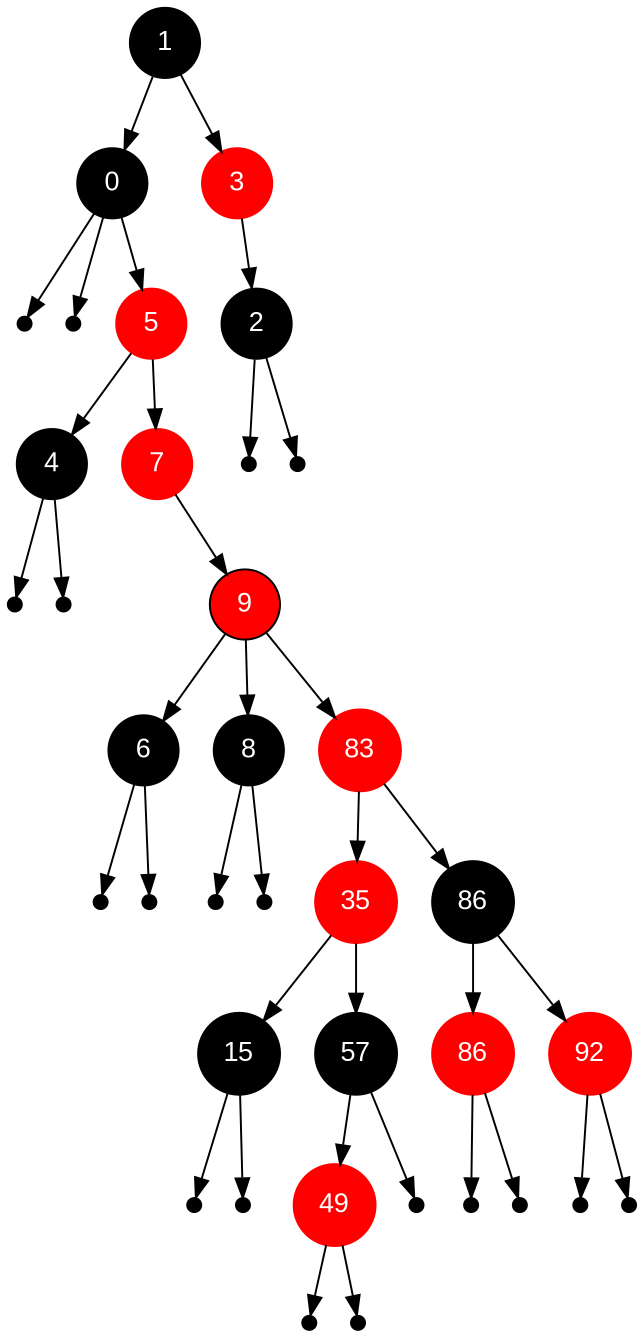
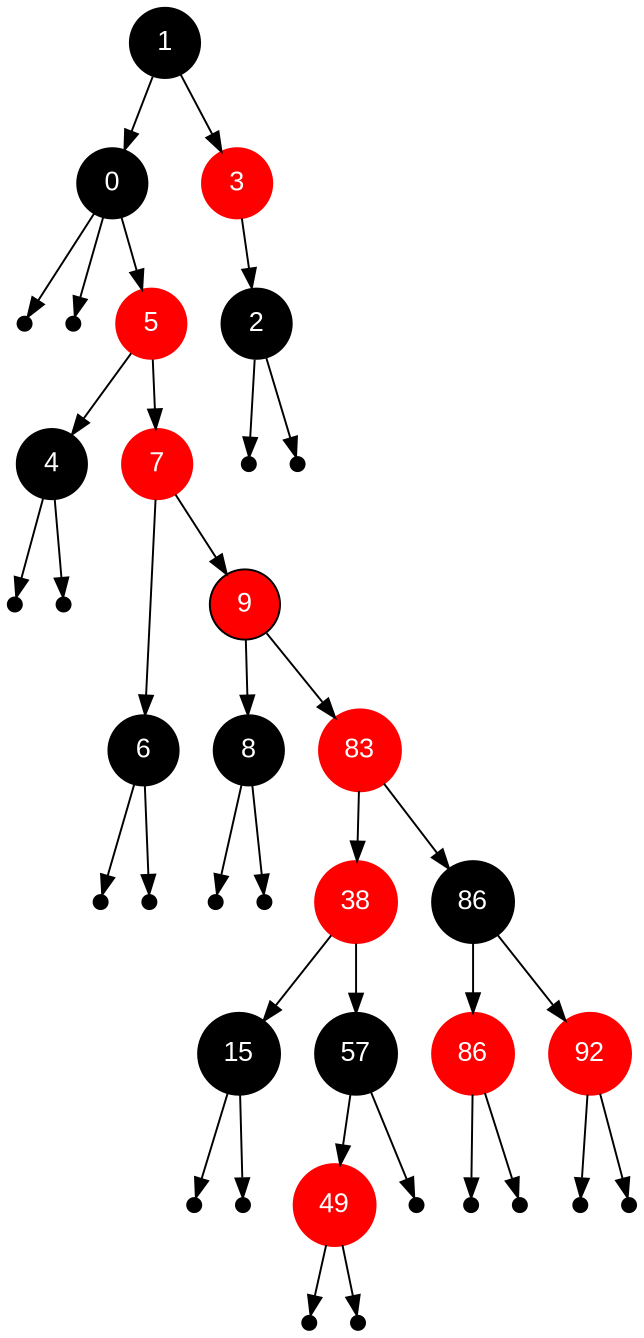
edge "9" -> "6": now "7" -> "6"
node "35": label "35" -> "38"
